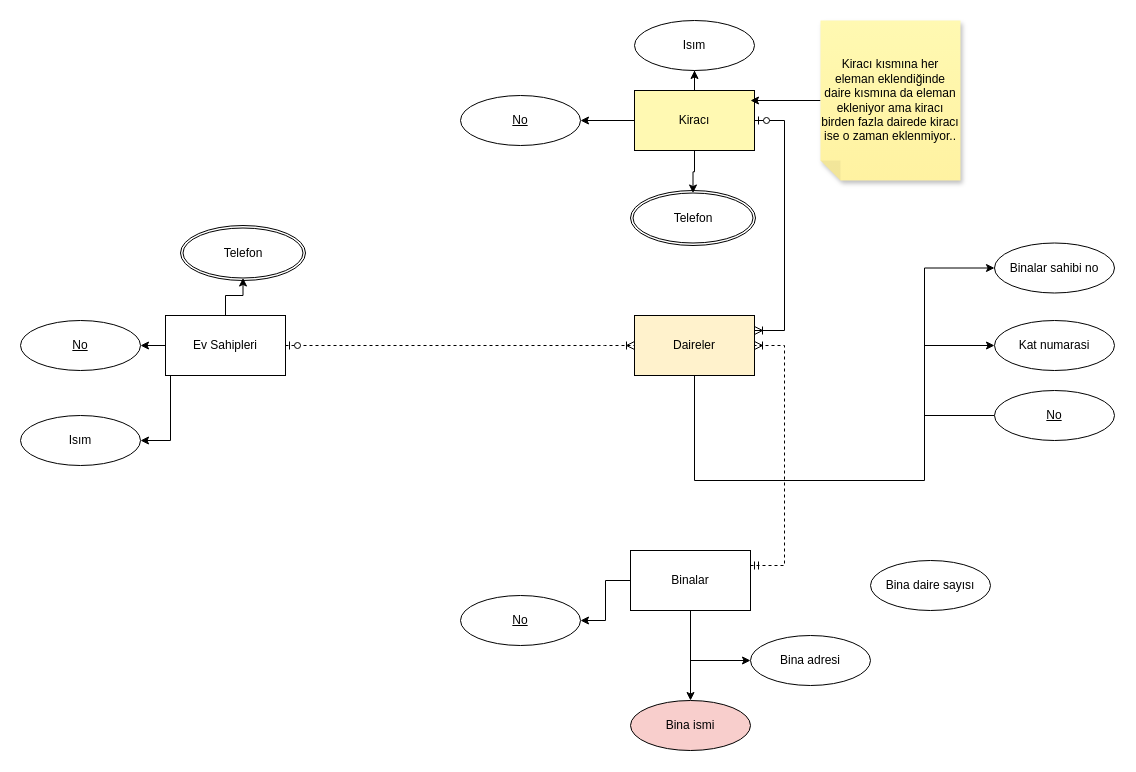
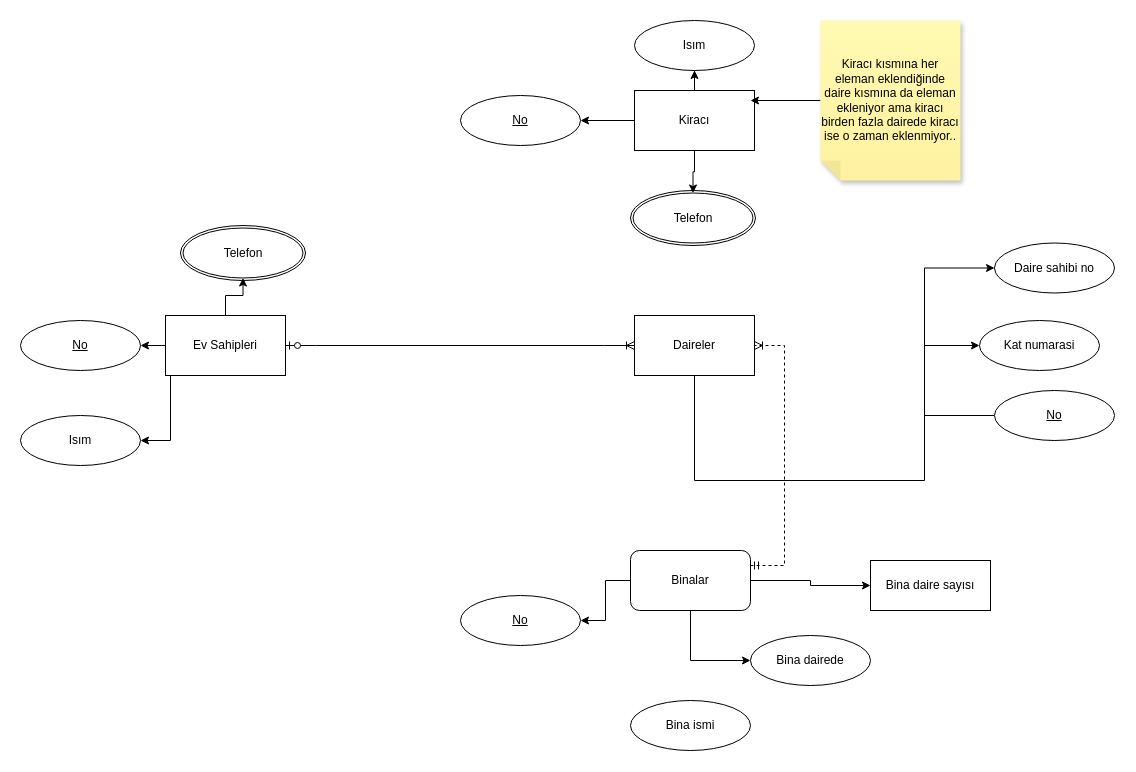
node "Kiracı": fillcolor #fff9b2 -> #ffffff
edge "Kiracı" -- "Daireler": removed
node "Binalar sahibi no": label "Binalar sahibi no" -> "Daire sahibi no"
edge "Ev Sahipleri" -- "Daireler": style dashed -> solid
node "Daireler": fillcolor #fff2cc -> #ffffff
node "Kat numarasi": moved (1055, 346) -> (1040, 346)
node "Binalar": shape rectangle -> rounded rectangle
edge "Binalar" -> "Bina daire sayısı": added
node "Bina daire sayısı": shape ellipse -> rectangle
node "Bina adresi": label "Bina adresi" -> "Bina dairede"
edge "Binalar" -> "Bina ismi": removed
node "Bina ismi": fillcolor #f8cecc -> #ffffff
